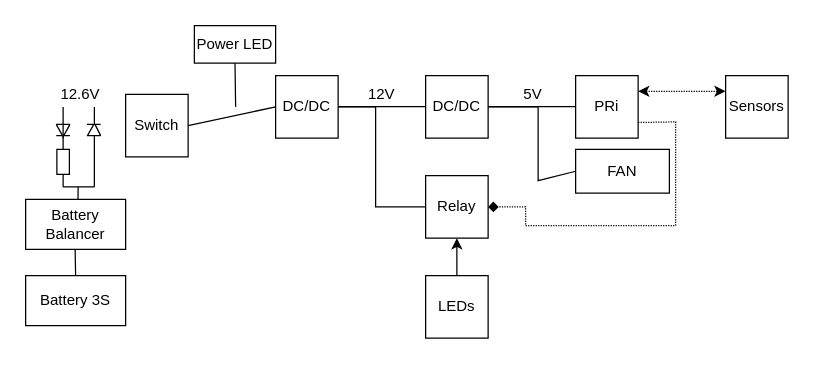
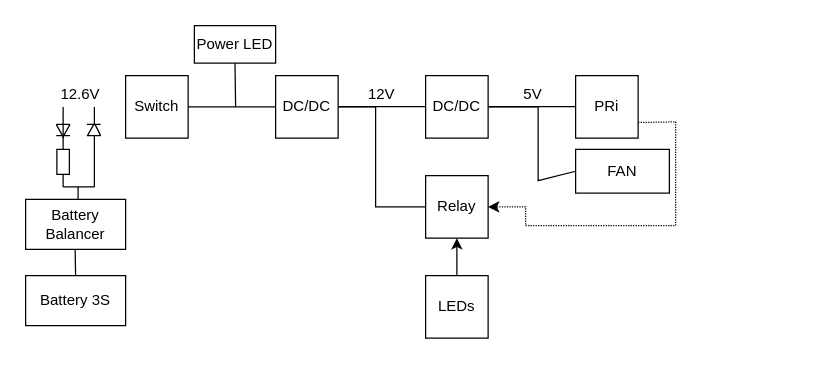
edge "PRi" -- "Sensors": removed
node "Sensors": removed
node "Switch": moved (157, 126) -> (157, 107)
edge "PRi" -> "Relay": arrowhead diamond -> classic
